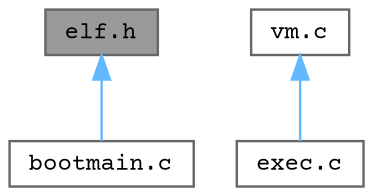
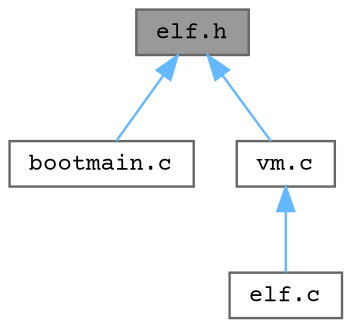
edge "vm.c" -> "elf.h": added
node "exec.c": label "exec.c" -> "elf.c"
